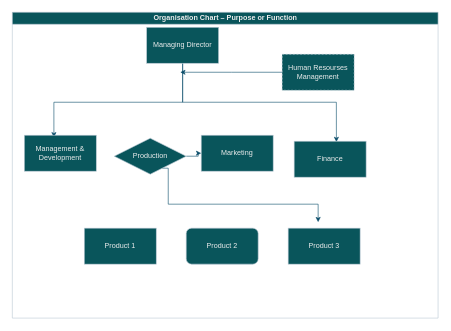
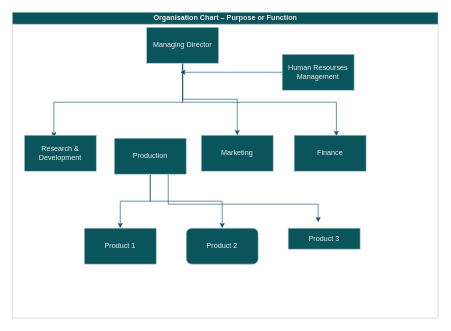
node "Human Resourses Management": style dashed -> solid
edge "Managing Director" -> "Marketing": added
node "Management & Development": label "Management & Development" -> "Research & Development"
node "Production": shape diamond -> rectangle
edge "Production" -> "Marketing": now "Production" -> "Product 1"
node "Finance": moved (330, 159) -> (330, 153)
edge "Production" -> "Product 2": added
node "Product 3": size 72x36 -> 72x21
